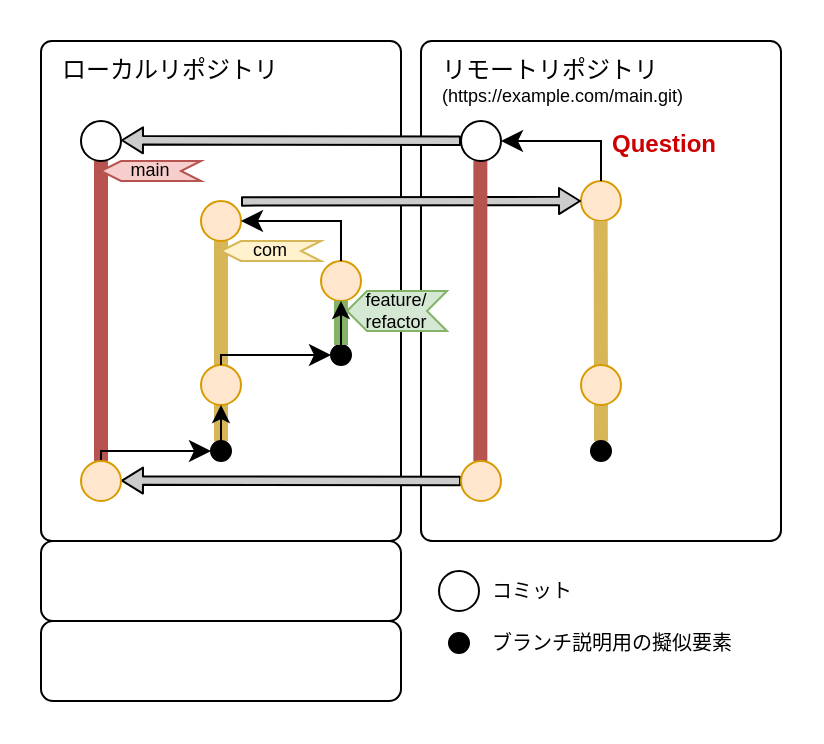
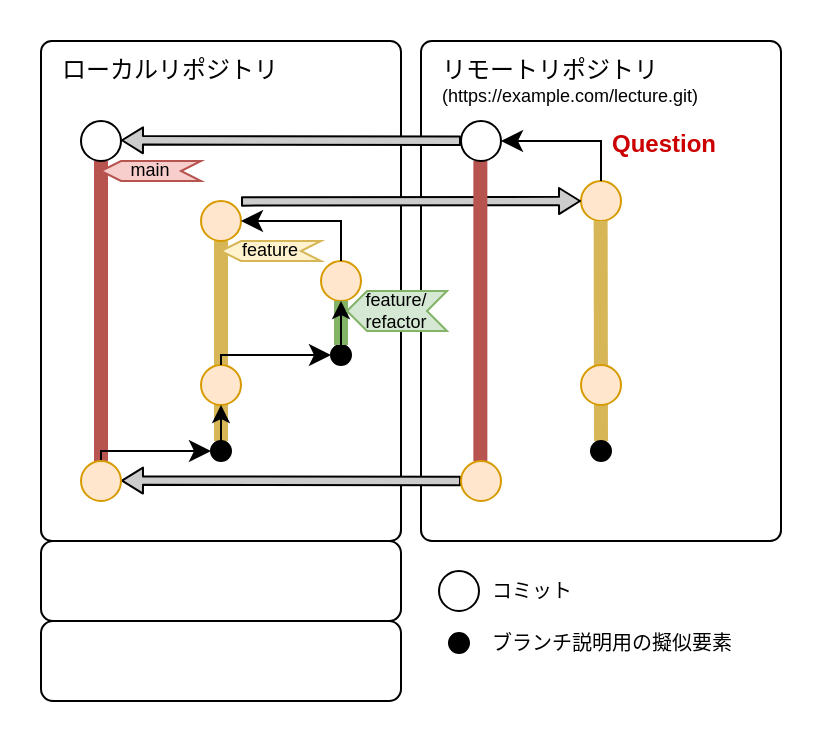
node "(https://example.com/main.git)": label "(https://example.com/main.git)" -> "(https://example.com/lecture.git)"
node "com": label "com" -> "feature"
